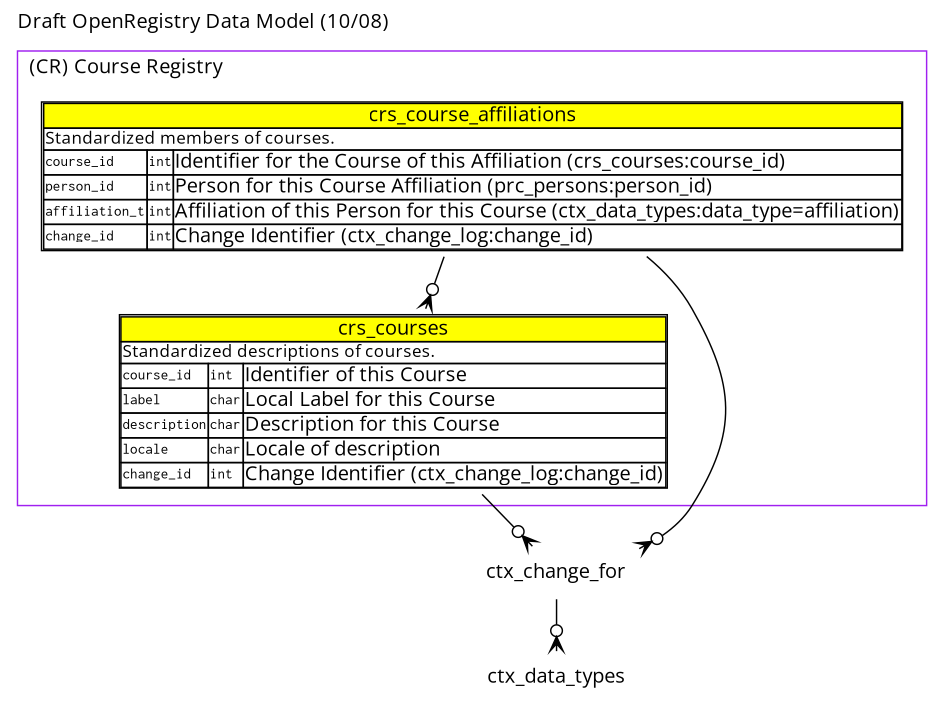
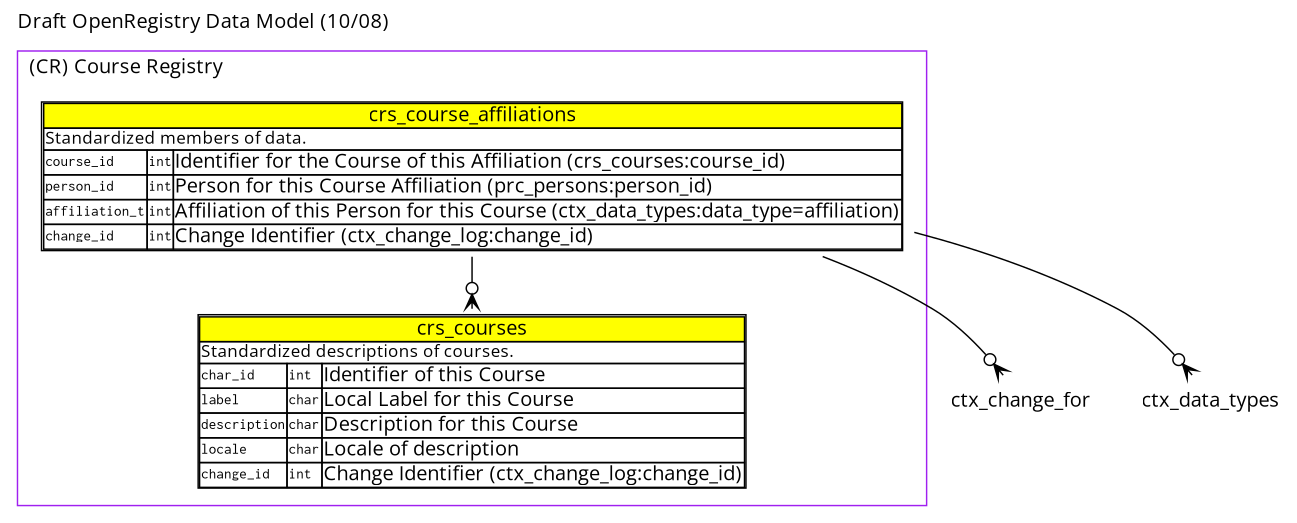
node "crs_course_affiliations": text "Standardized members of courses." -> "Standardized members of data."
node "crs_courses": text "course_id" -> "char_id"
edge "crs_courses" -> "ctx_change_for": removed
edge "ctx_change_for" -> "ctx_data_types": now "crs_course_affiliations" -> "ctx_data_types"
